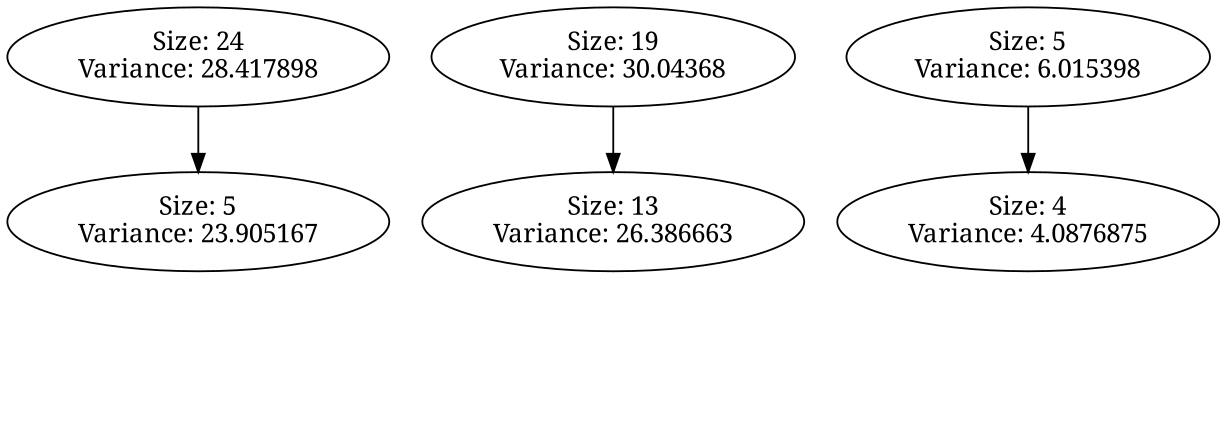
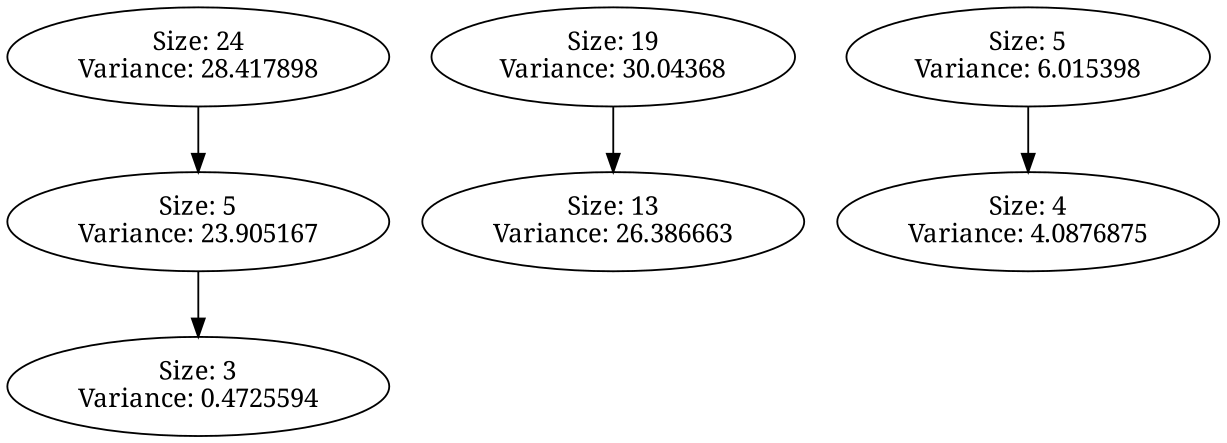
node "Size: 3 Variance: 0.4725594": added
